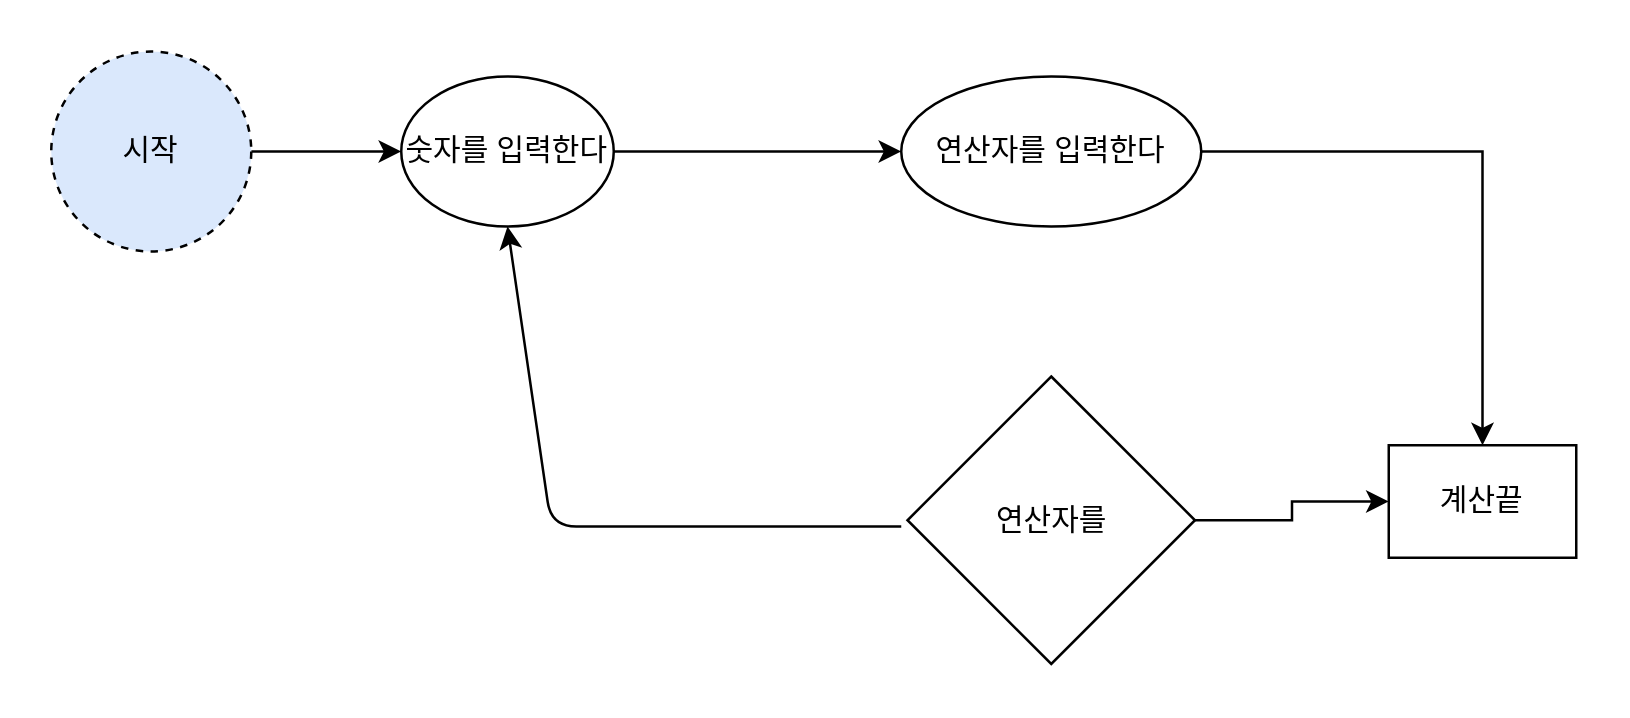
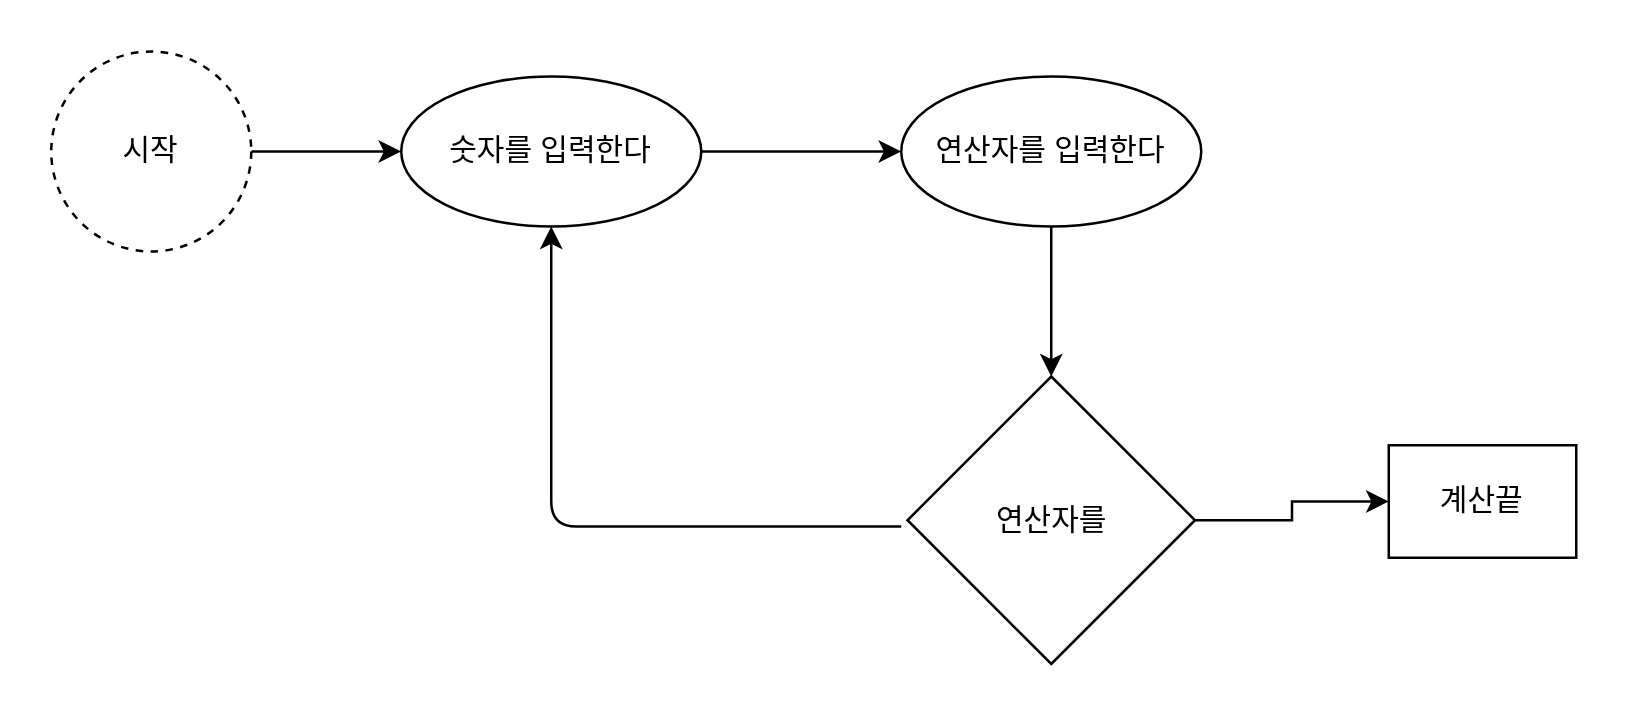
node "시작": fillcolor #dae8fc -> #ffffff
node "숫자를 입력한다": size 213x150 -> 300x150
edge "연산자를 입력한다" -> "계산끝": now "연산자를 입력한다" -> "연산자를"
